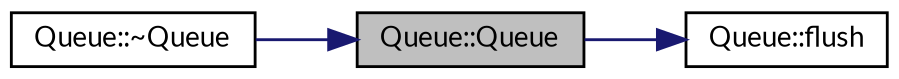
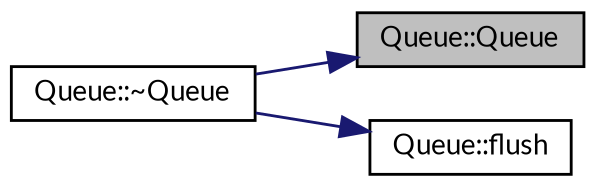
edge "Queue::Queue" -> "Queue::flush": now "Queue::~Queue" -> "Queue::flush"
